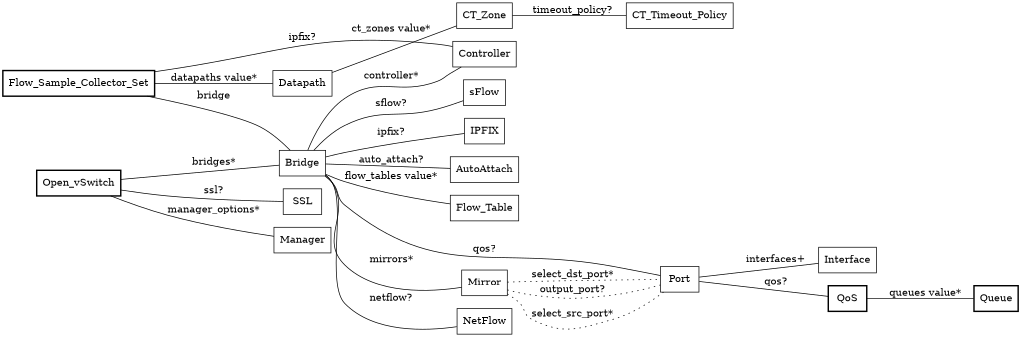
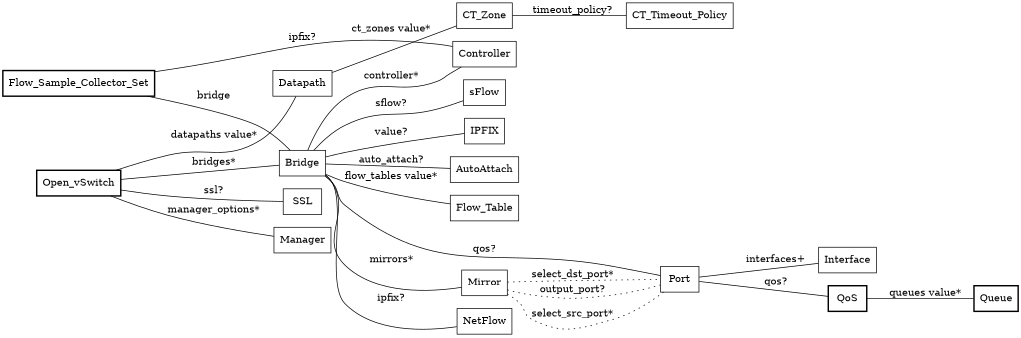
edge "Flow_Sample_Collector_Set" -- "Datapath": now "Open_vSwitch" -- "Datapath"
edge "IPFIX" -- "Bridge": label "ipfix?" -> "value?"
edge "Bridge" -- "NetFlow": label "netflow?" -> "ipfix?"
